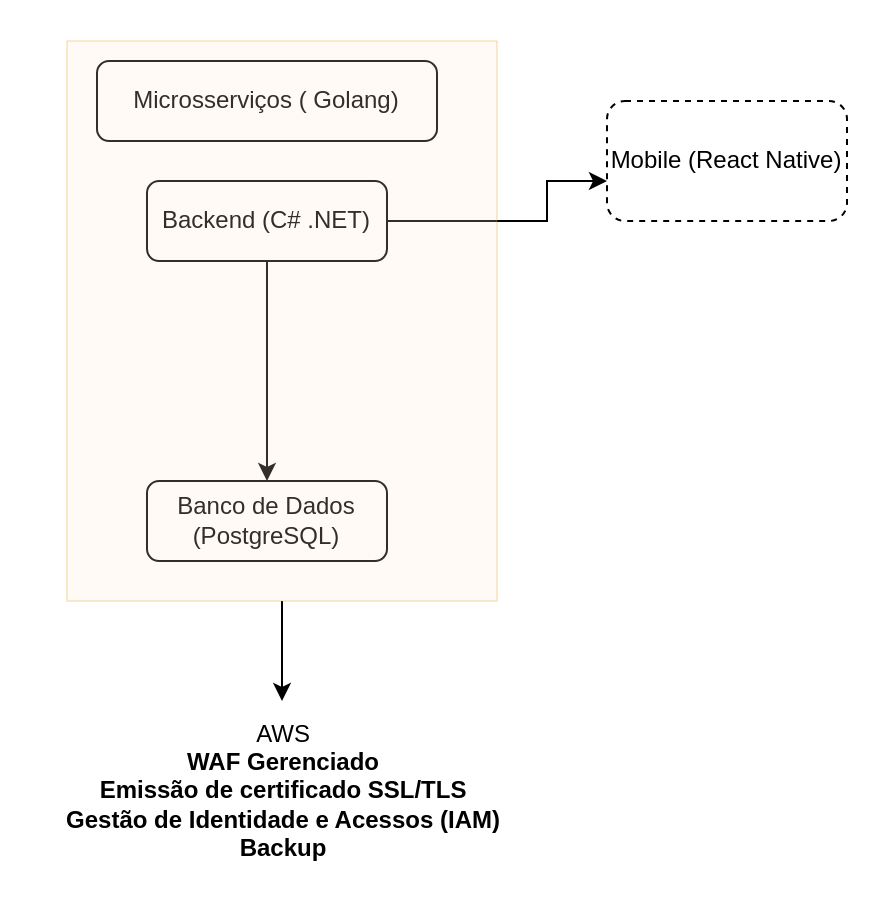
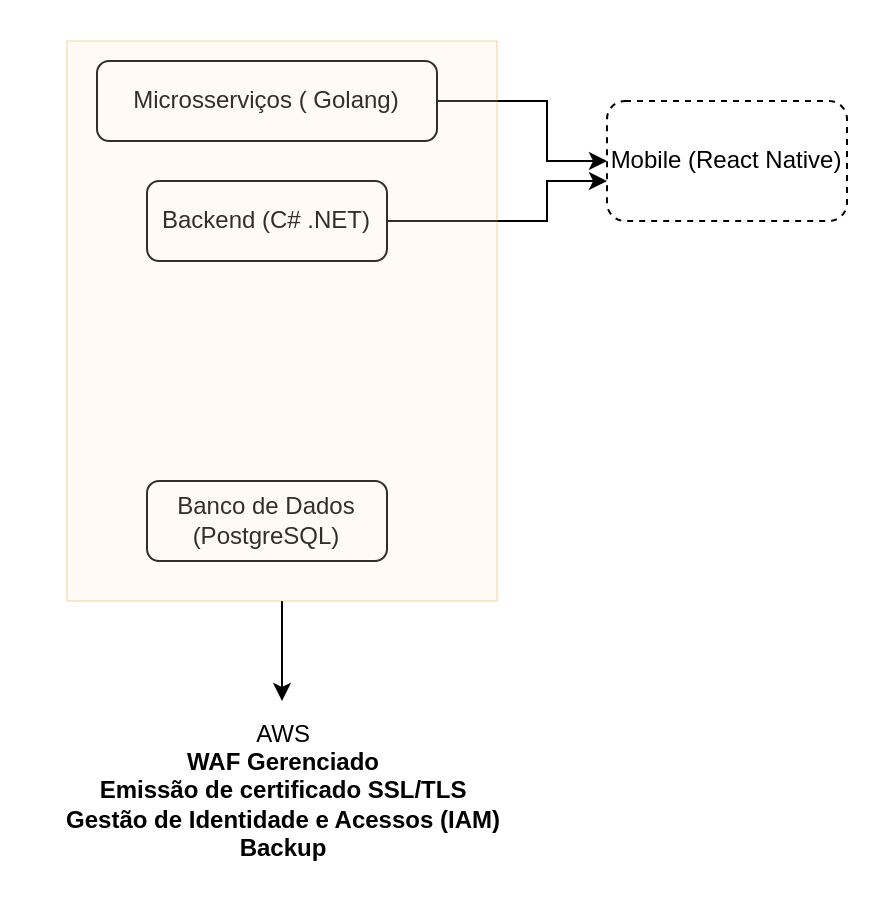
edge "Microsserviços ( Golang)" -> "Mobile (React Native)": added
edge "Backend (C# .NET)" -> "Banco de Dados (PostgreSQL)": removed
